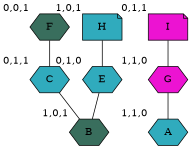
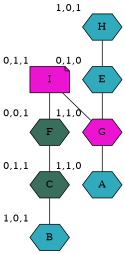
node "H 1,0,1": shape note -> hexagon
node "C 0,1,1": fillcolor #30abbd -> #396e5d
edge "I 0,1,1" -- "F 0,0,1": added
edge "E 0,1,0" -- "B 1,0,1": now "E 0,1,0" -- "G 1,1,0"
node "B 1,0,1": fillcolor #396e5d -> #30abbd
